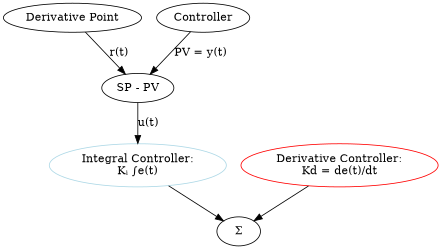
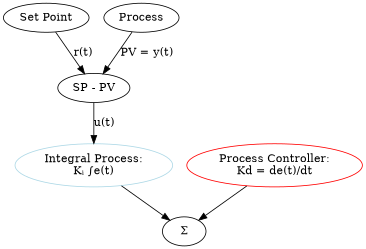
node "Derivative Point": label "Derivative Point" -> "Set Point"
node "Controller": label "Controller" -> "Process"
node "Integral Controller: Kᵢ ∫e(t)": label "Integral Controller: Kᵢ ∫e(t)" -> "Integral Process: Kᵢ ∫e(t)"
node "Derivative Controller: Kd = de(t)/dt": label "Derivative Controller: Kd = de(t)/dt" -> "Process Controller: Kd = de(t)/dt"
